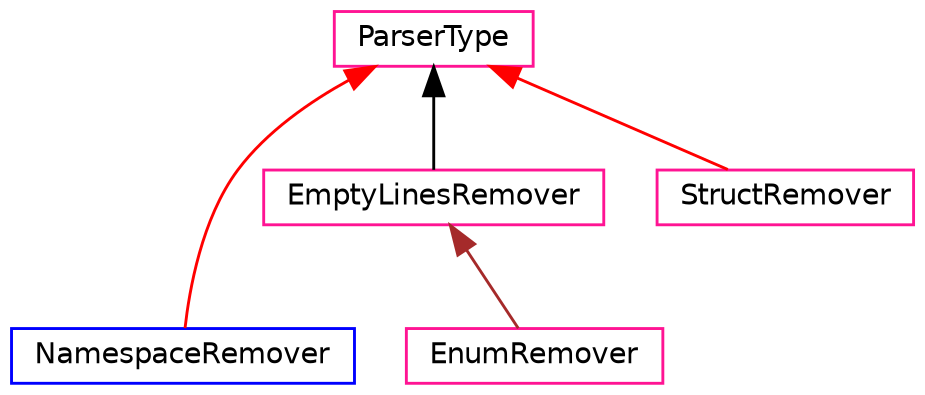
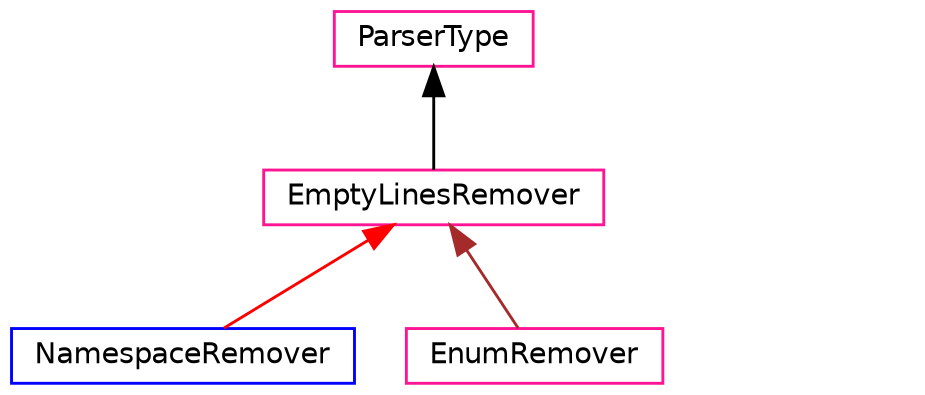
edge "NamespaceRemover" -> "ParserType": now "NamespaceRemover" -> "EmptyLinesRemover"
node "StructRemover": removed
